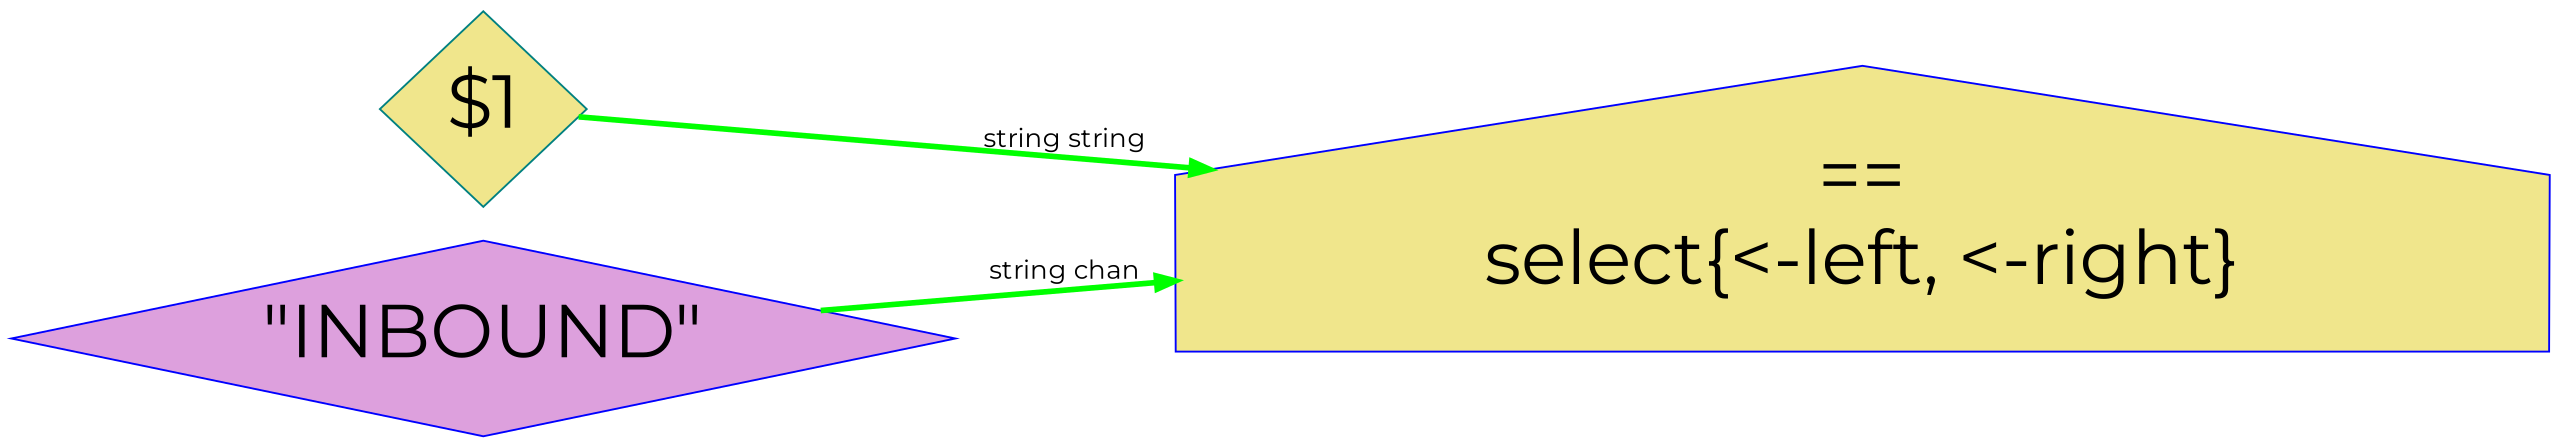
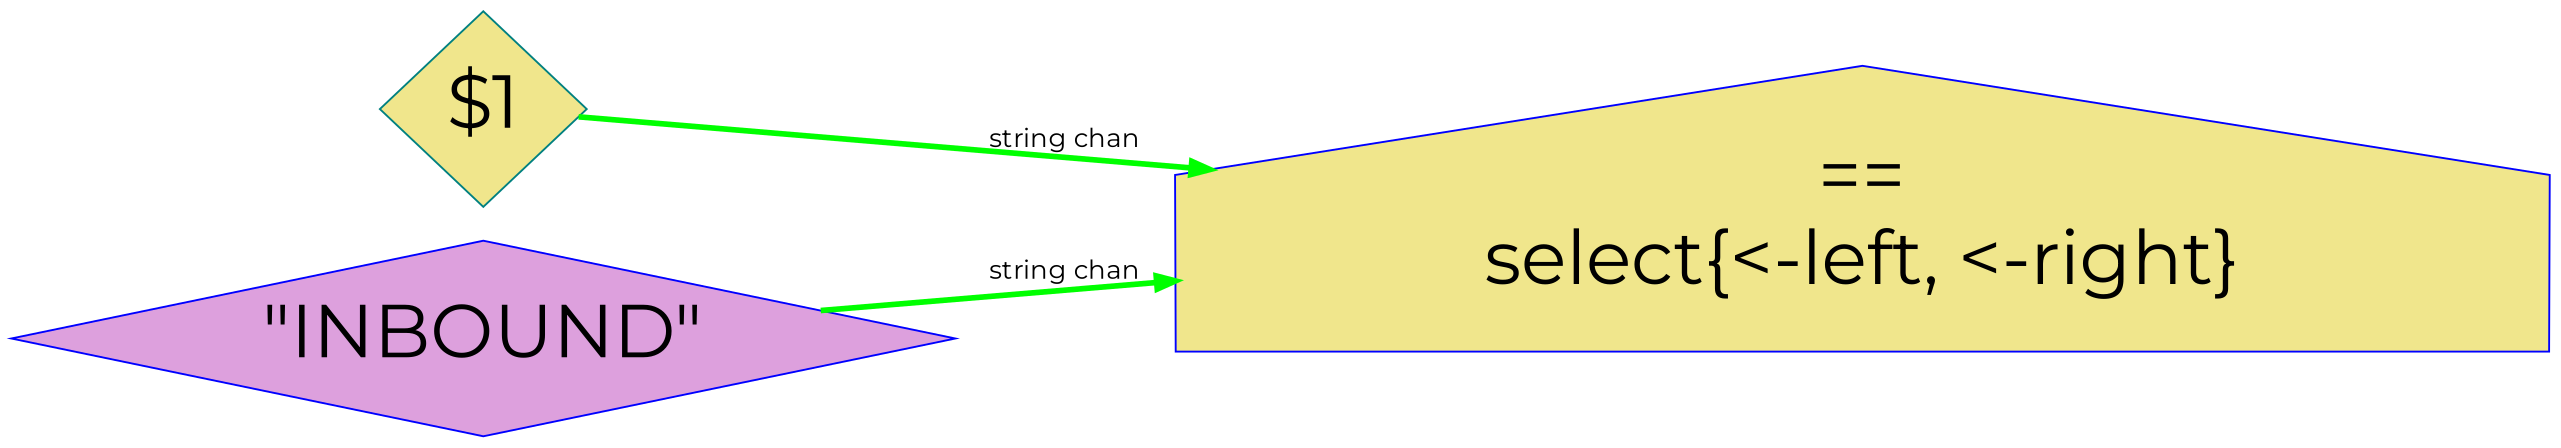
edge "$1" -> "== select{<-left, <-right}": label "string string" -> "string chan"
